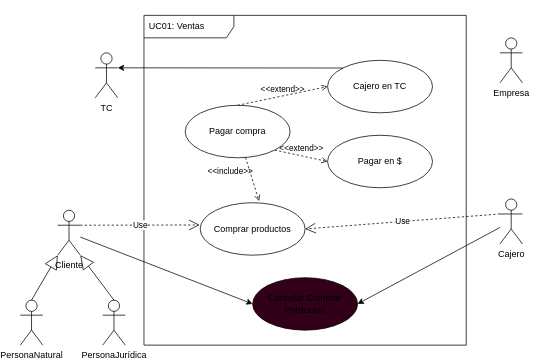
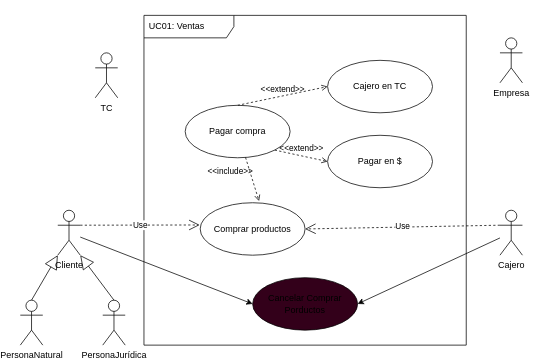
edge "Cajero en TC" -> "TC": removed
node "Cajero": moved (511, 222) -> (511, 233)
